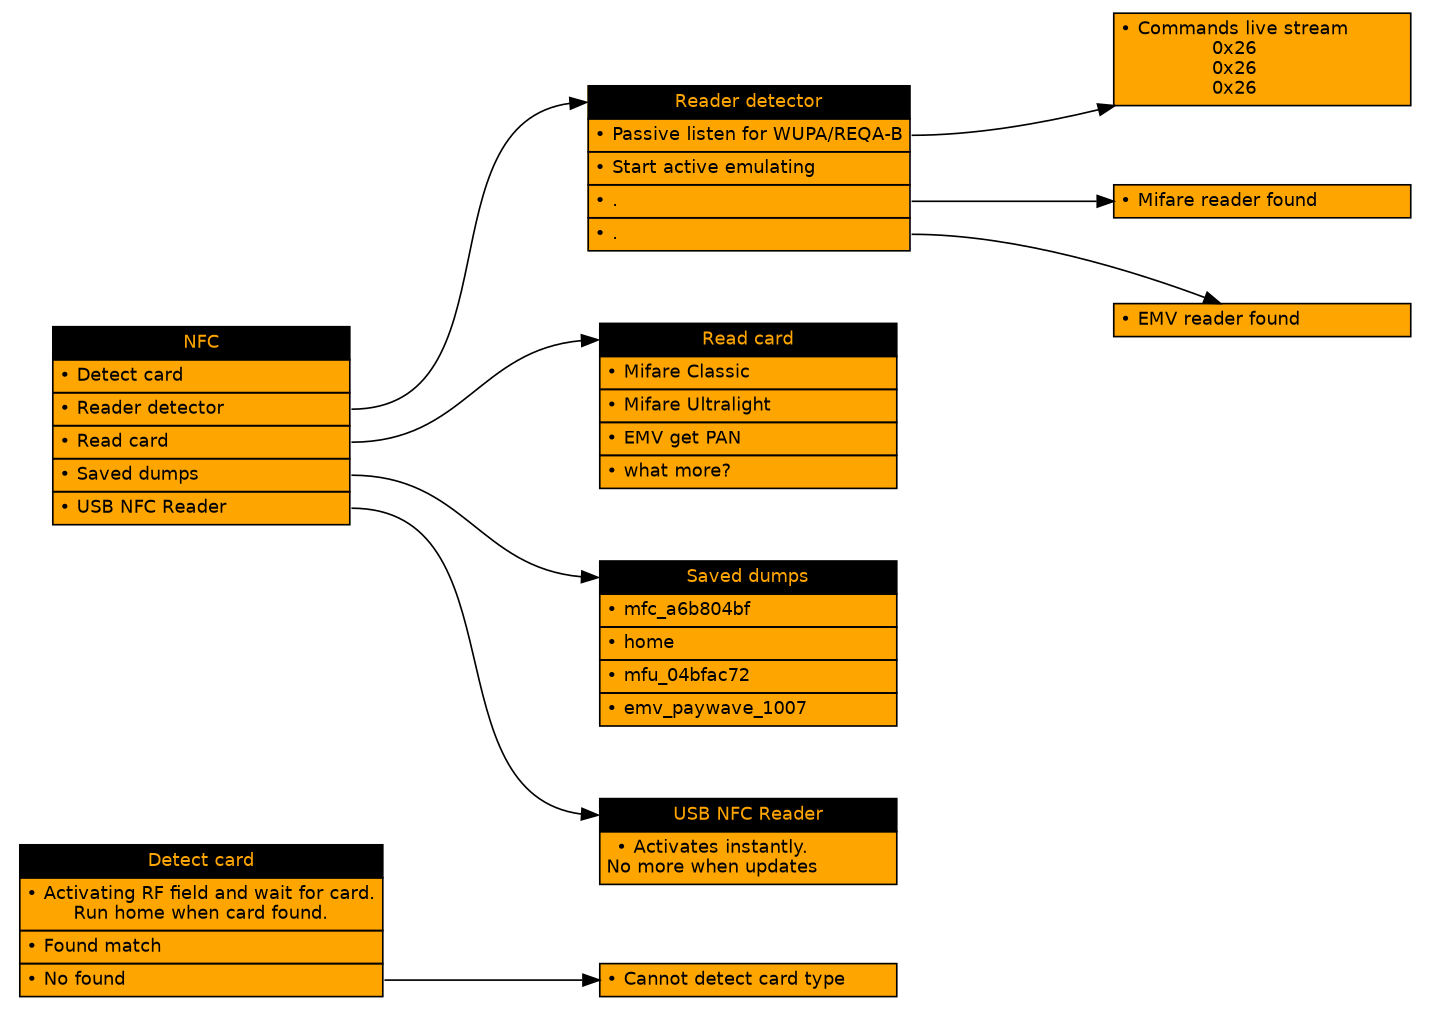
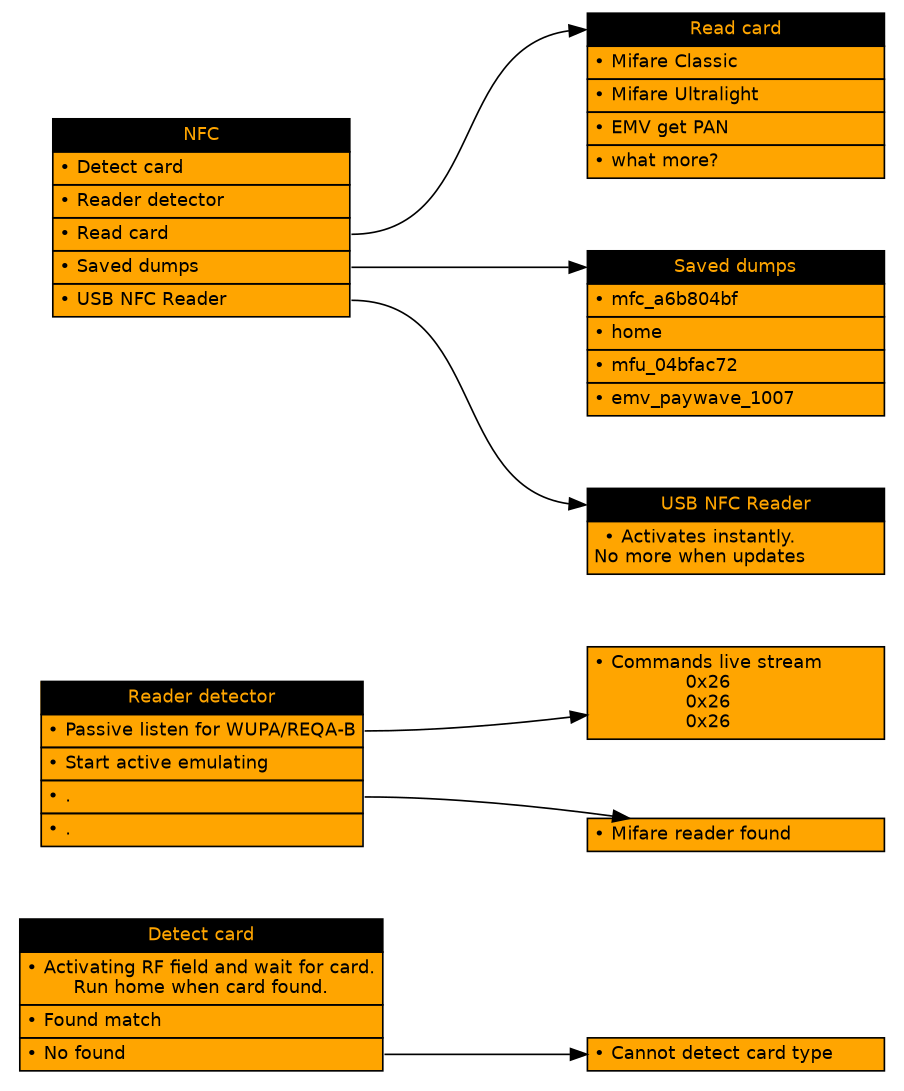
edge "NFC" -> "Reader detector": removed
node "• EMV reader found": removed
